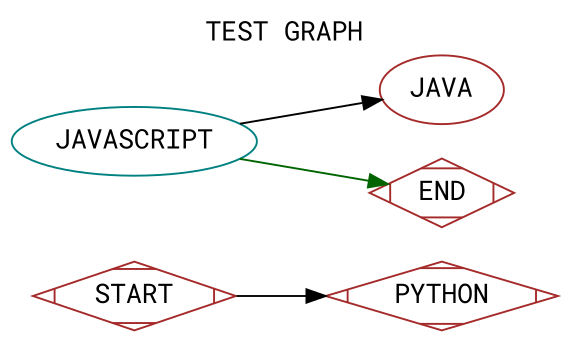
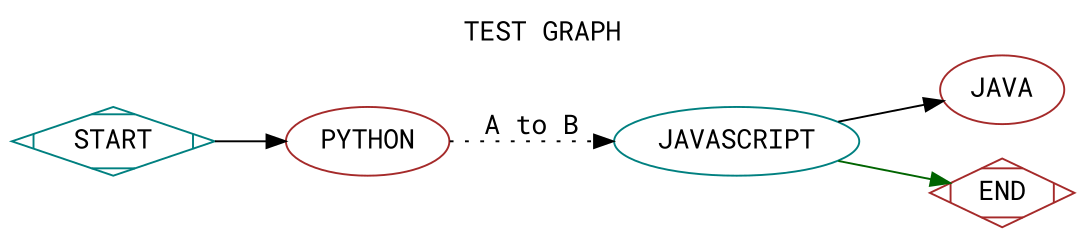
edge "PYTHON" -> "JAVASCRIPT": added, label "A to B"
node "START": color brown -> teal
node "PYTHON": shape Mdiamond -> ellipse
